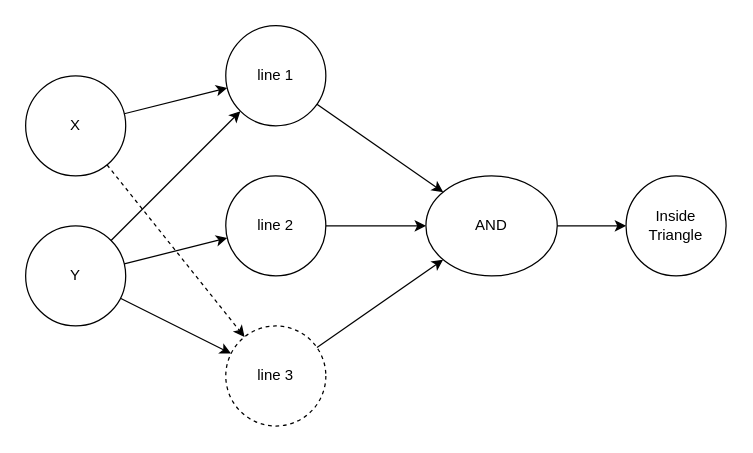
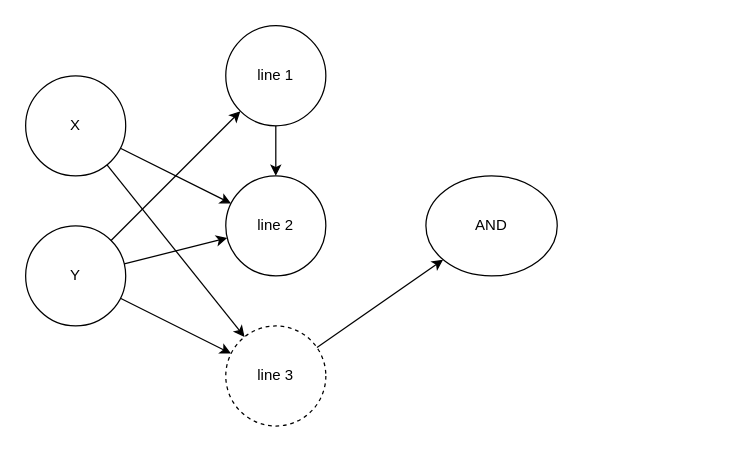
edge "X" -> "line 1": now "X" -> "line 2"
edge "line 1" -> "AND": now "line 1" -> "line 2"
edge "line 2" -> "AND": removed
edge "AND" -> "Inside Triangle": removed
node "Inside Triangle": removed
edge "X" -> "line 3": style dashed -> solid
